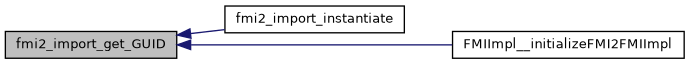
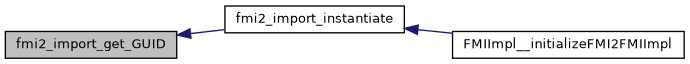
edge "FMIImpl__initializeFMI2FMIImpl" -> "fmi2_import_get_GUID": now "FMIImpl__initializeFMI2FMIImpl" -> "fmi2_import_instantiate"
